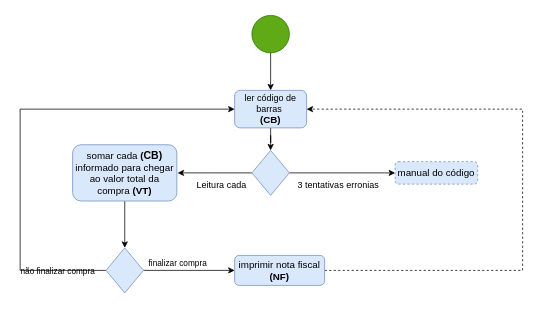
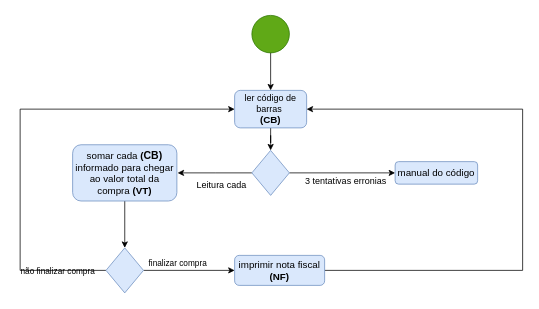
node "manual do código": style dashed -> solid
node "3 tentativas erronias": moved (338, 184) -> (345, 180)
edge "imprimir nota fiscal (NF)" -> "ler código de barras (CB)": style dashed -> solid
